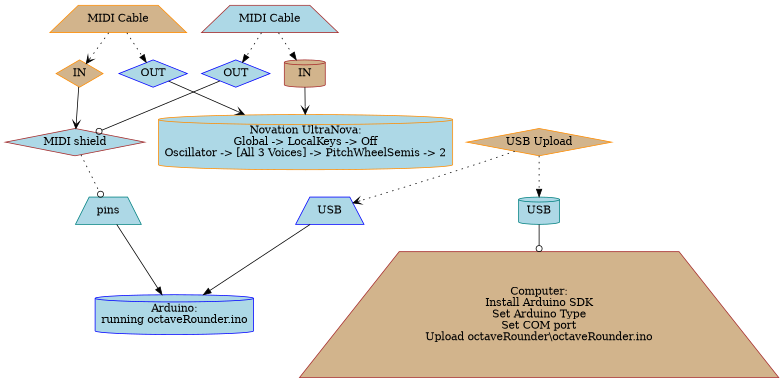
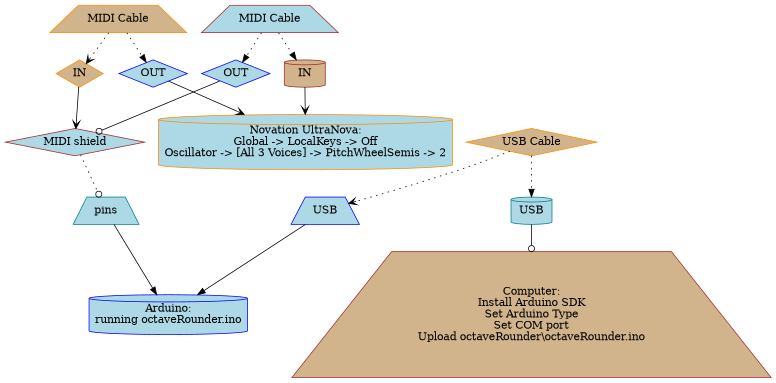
node "USB Upload": label "USB Upload" -> "USB Cable"
